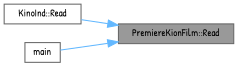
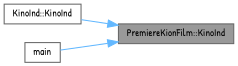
node "KinoInd::Read": label "KinoInd::Read" -> "KinoInd::KinoInd"
node "PremiereKionFilm::Read": label "PremiereKionFilm::Read" -> "PremiereKionFilm::KinoInd"
